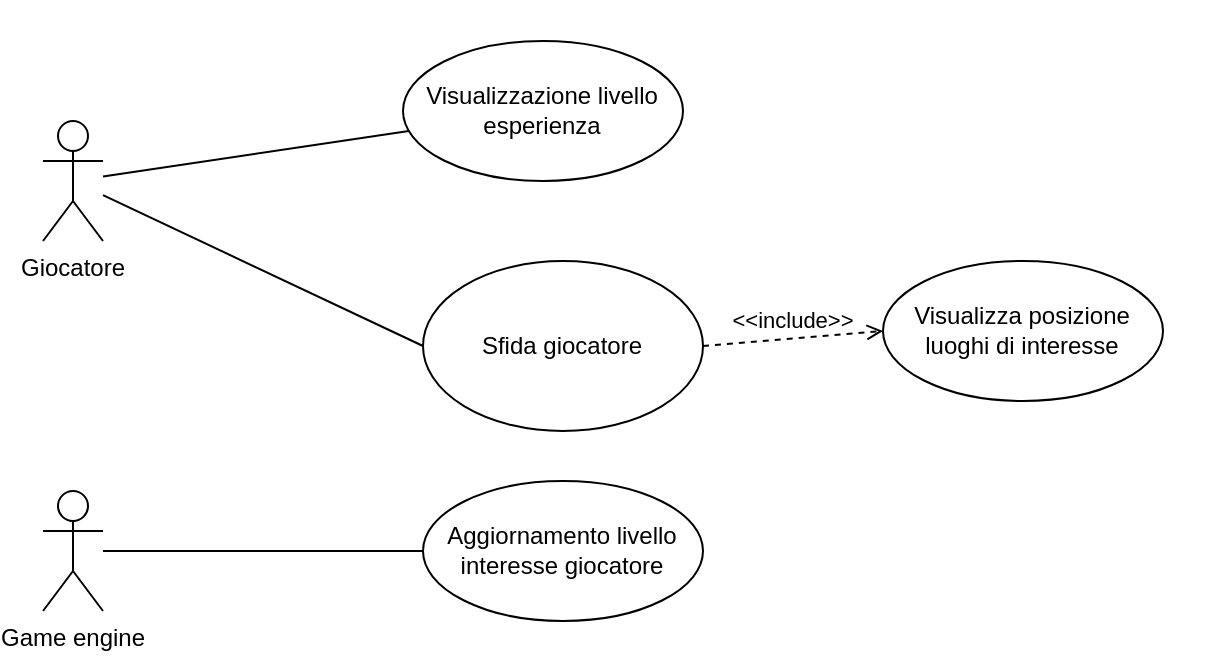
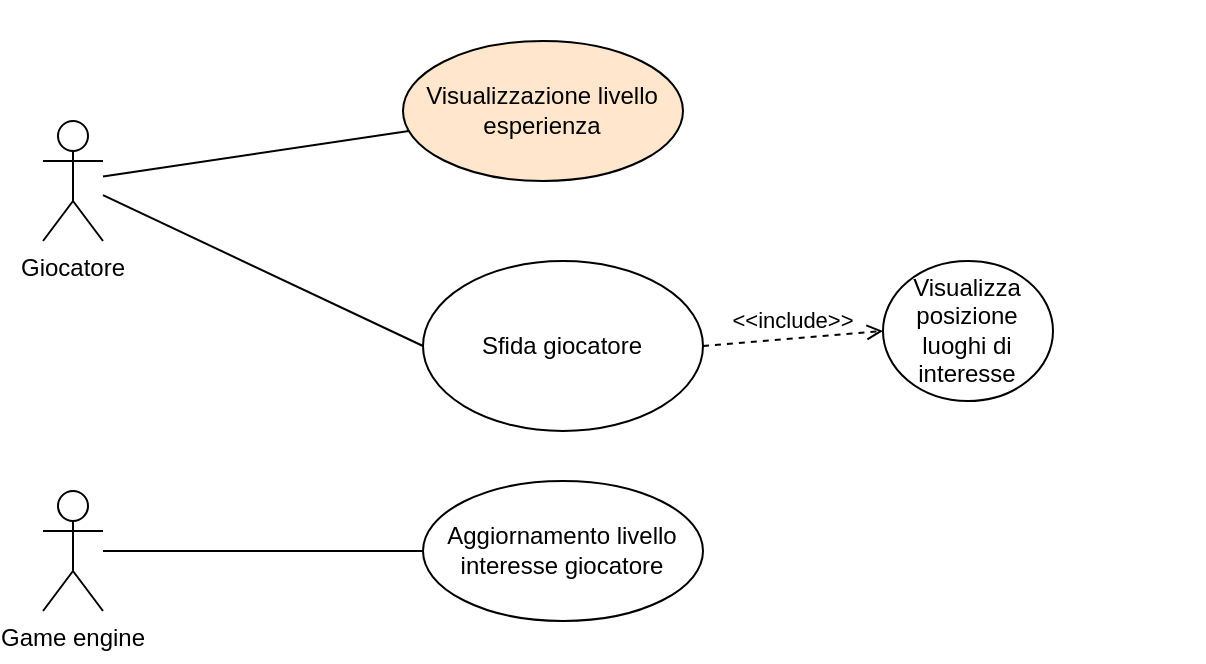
node "Visualizzazione livello esperienza": fillcolor #ffffff -> #ffe6cc
node "Visualizza posizione luoghi di interesse": size 280x140 -> 170x140
